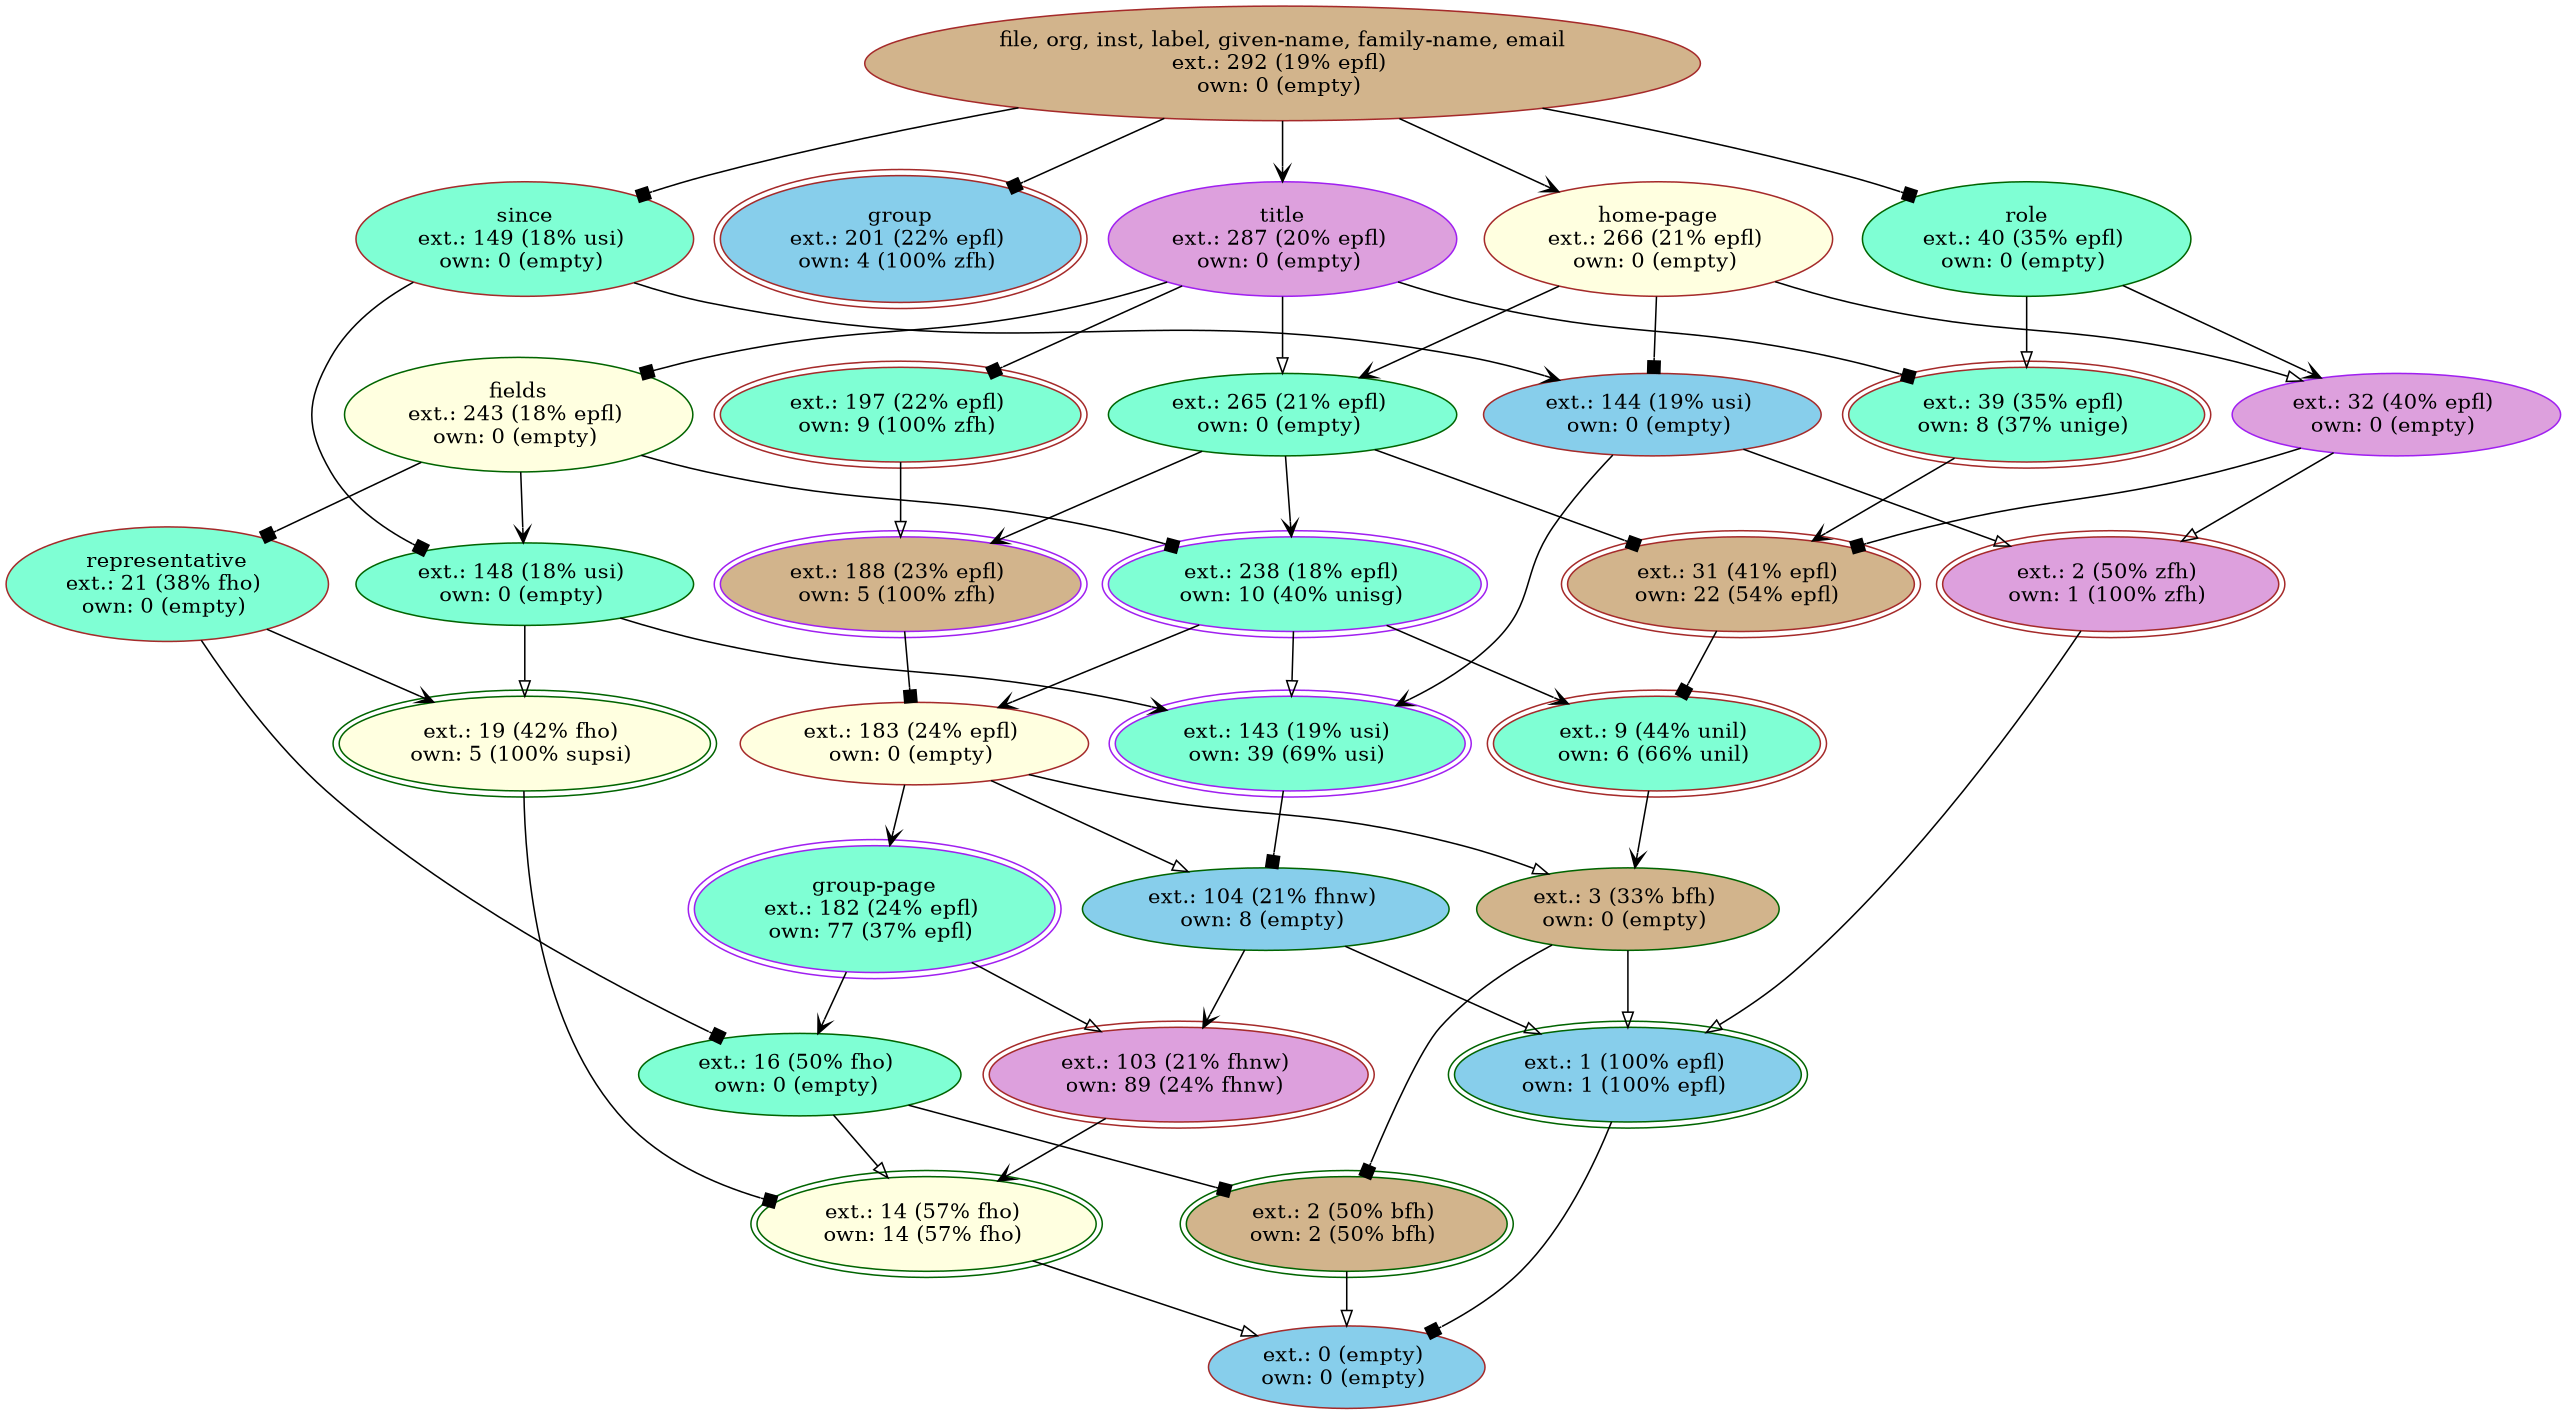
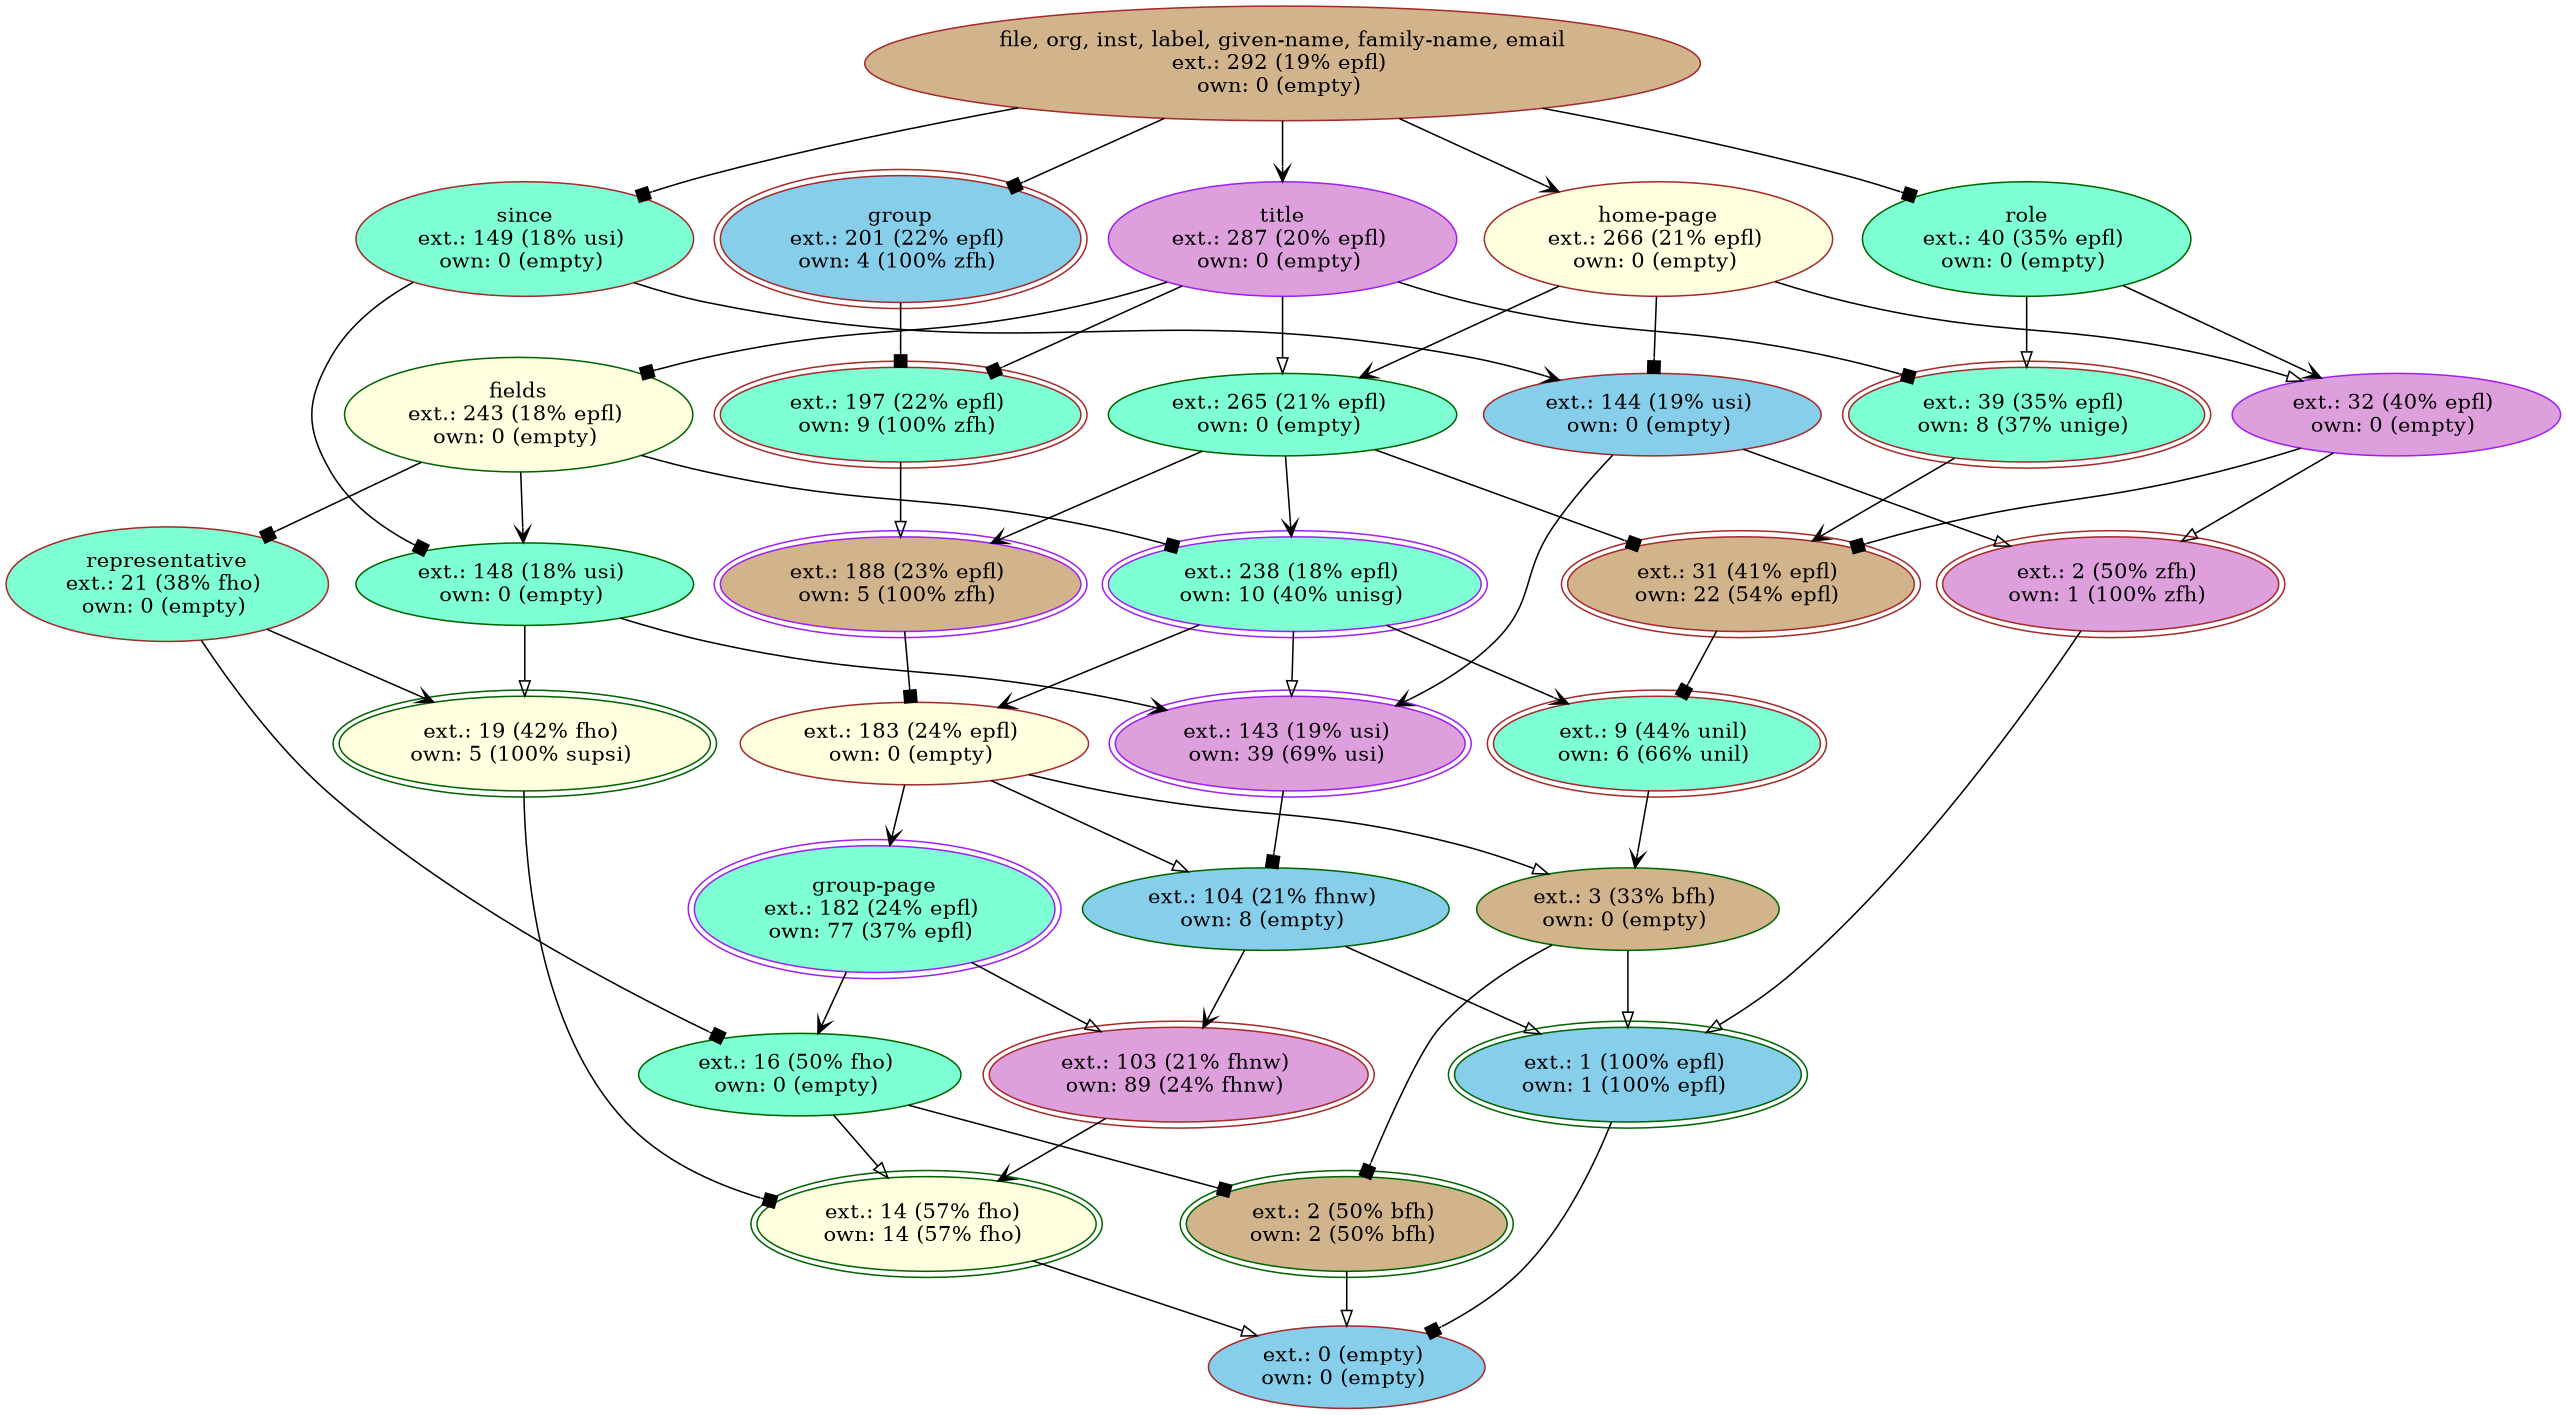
edge "group ext.: 201 (22% epfl) own: 4 (100% zfh)" -> "ext.: 197 (22% epfl) own: 9 (100% zfh)": added
node "ext.: 143 (19% usi) own: 39 (69% usi)": fillcolor aquamarine -> plum
